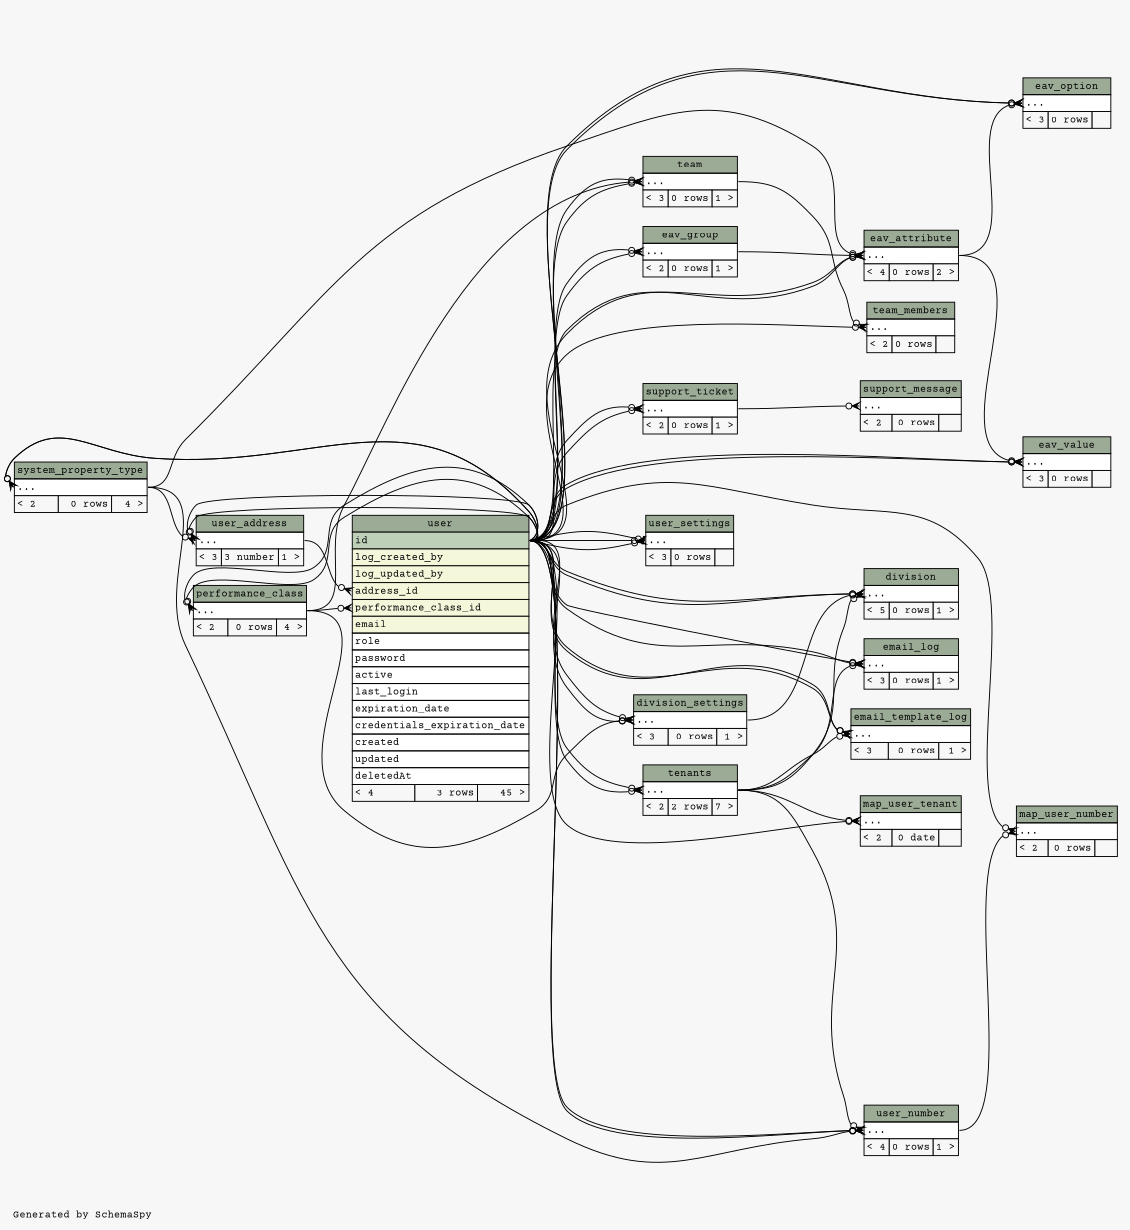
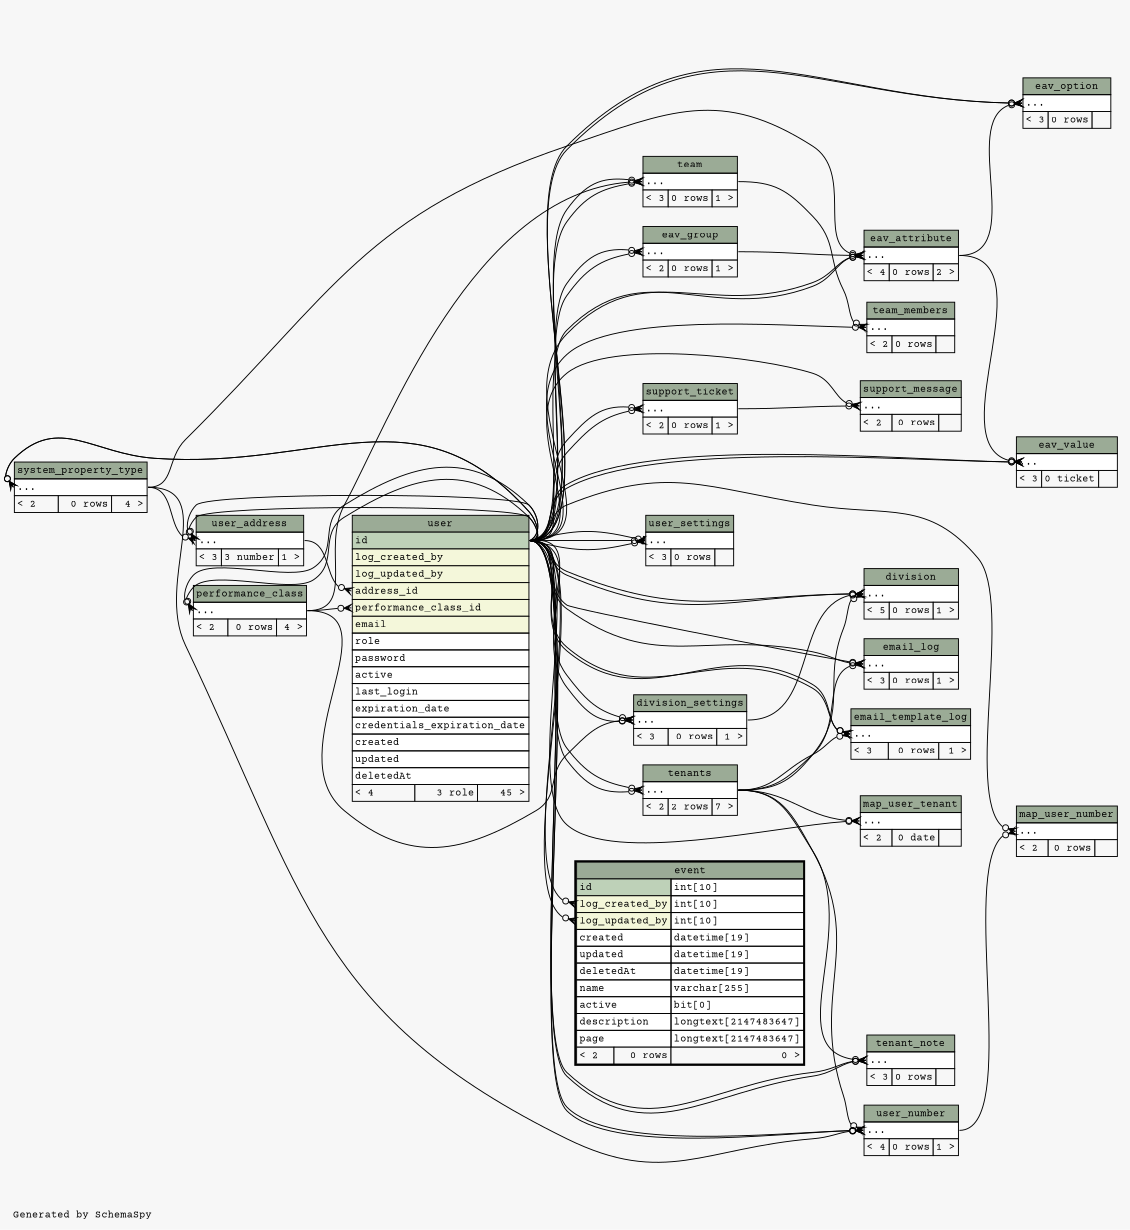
edge "user" -> "support_message": added
node "eav_value": text "0 rows" -> "0 ticket"
node "user": text "3 rows" -> "3 role"
node "event": added
node "tenant_note": added
